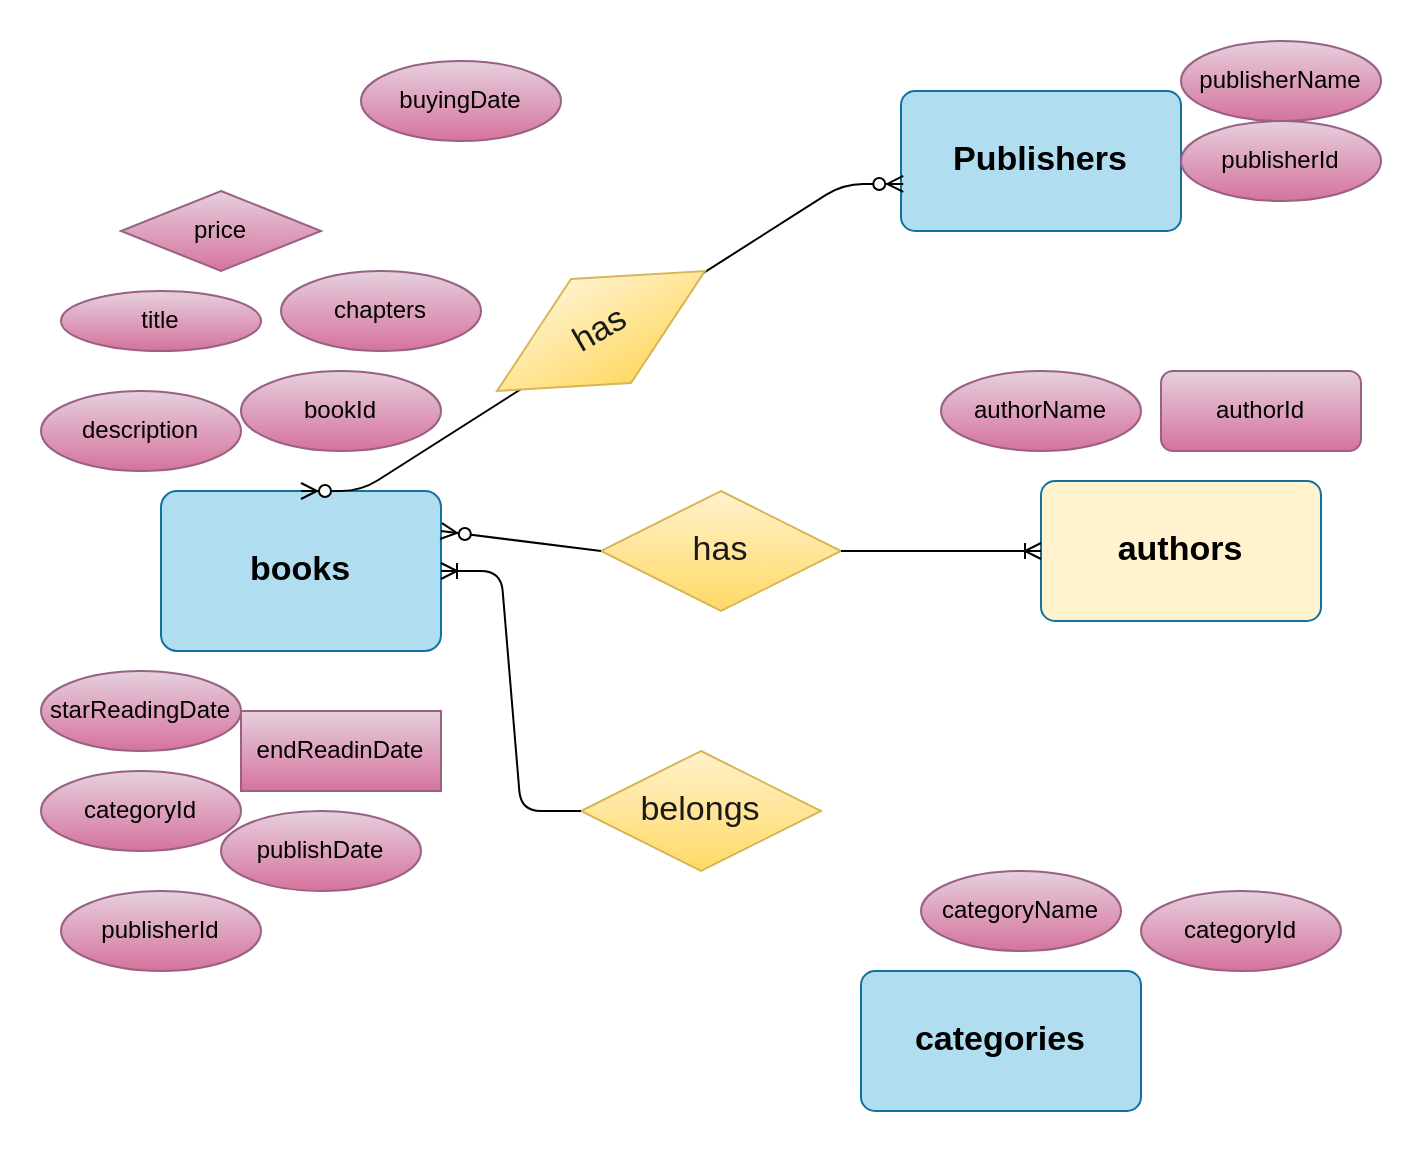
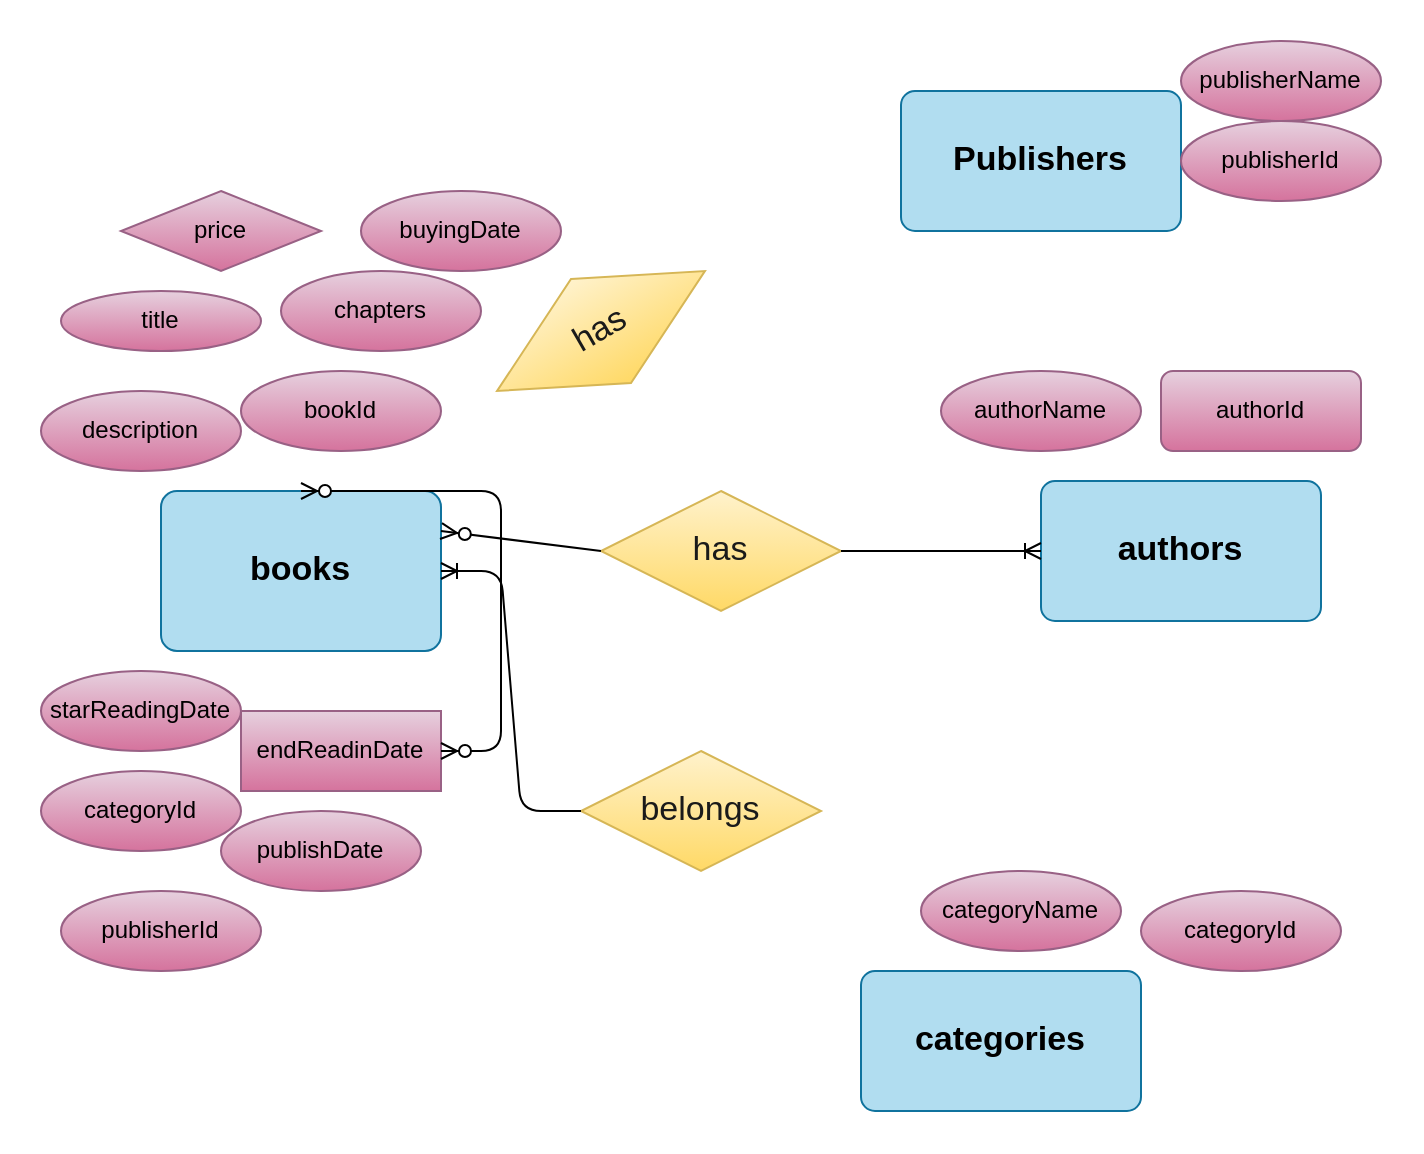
node "buyingDate": moved (461, 101) -> (461, 231)
edge "Publishers" -- "books": now "endReadinDate" -- "books"
node "authors": fillcolor #fff2cc -> #b1ddf0
